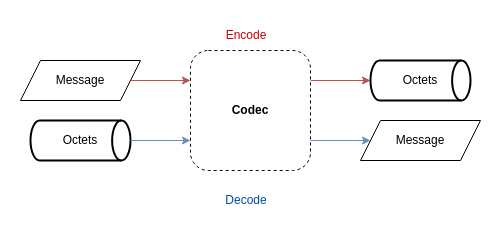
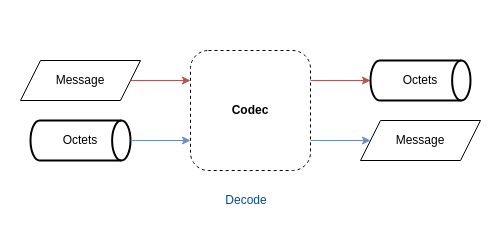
node "Encode": removed
